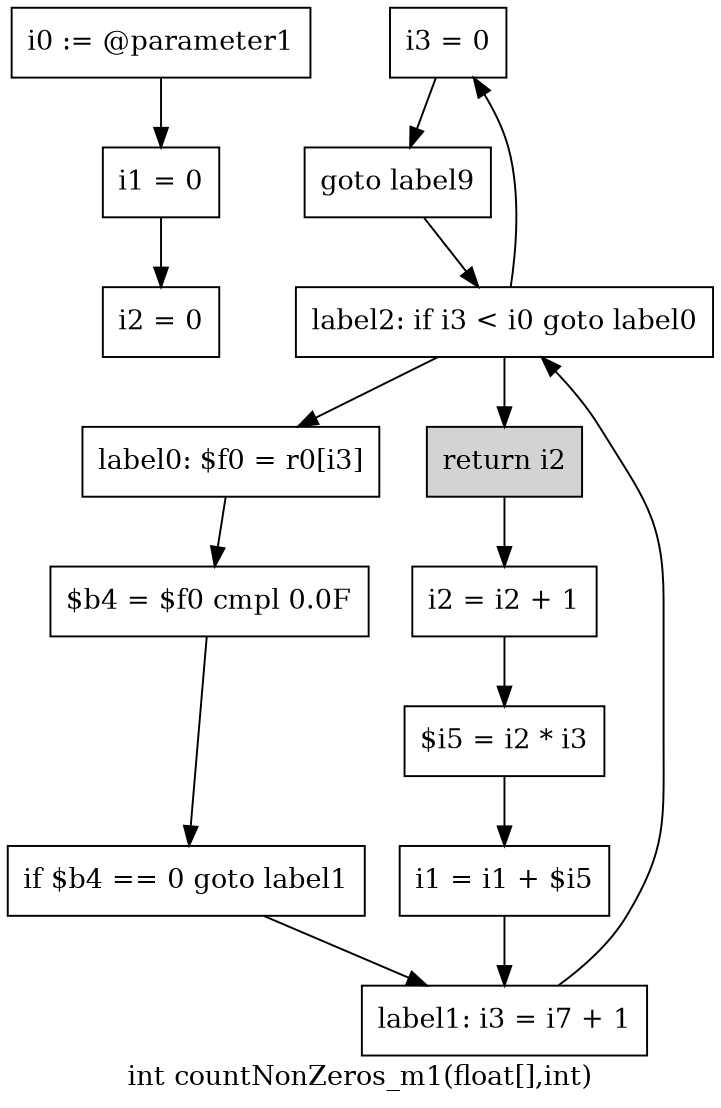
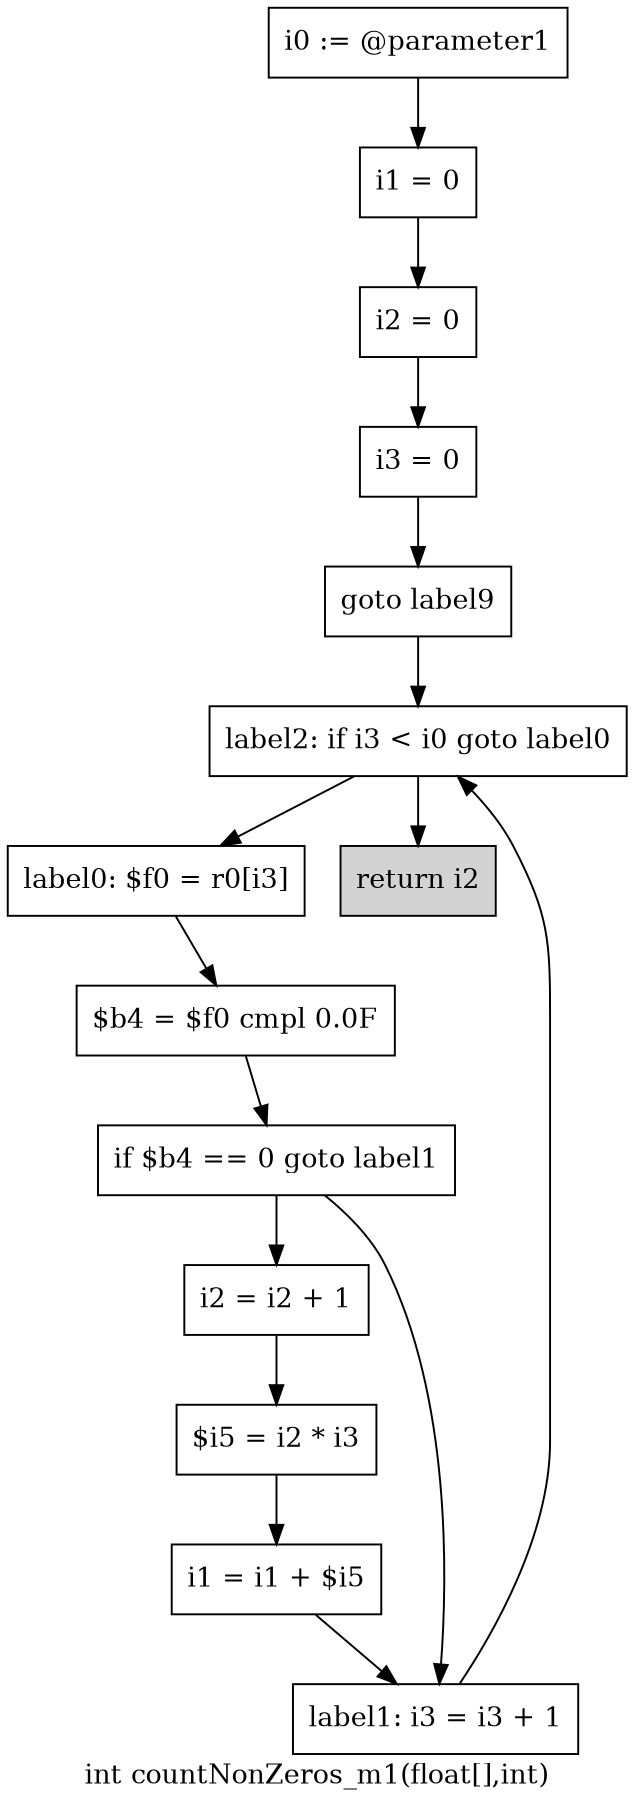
edge "label2: if i3 < i0 goto label0" -> "i3 = 0": now "i2 = 0" -> "i3 = 0"
edge "return i2" -> "i2 = i2 + 1": now "if $b4 == 0 goto label1" -> "i2 = i2 + 1"
node "label1: i3 = i7 + 1": label "label1: i3 = i7 + 1" -> "label1: i3 = i3 + 1"
